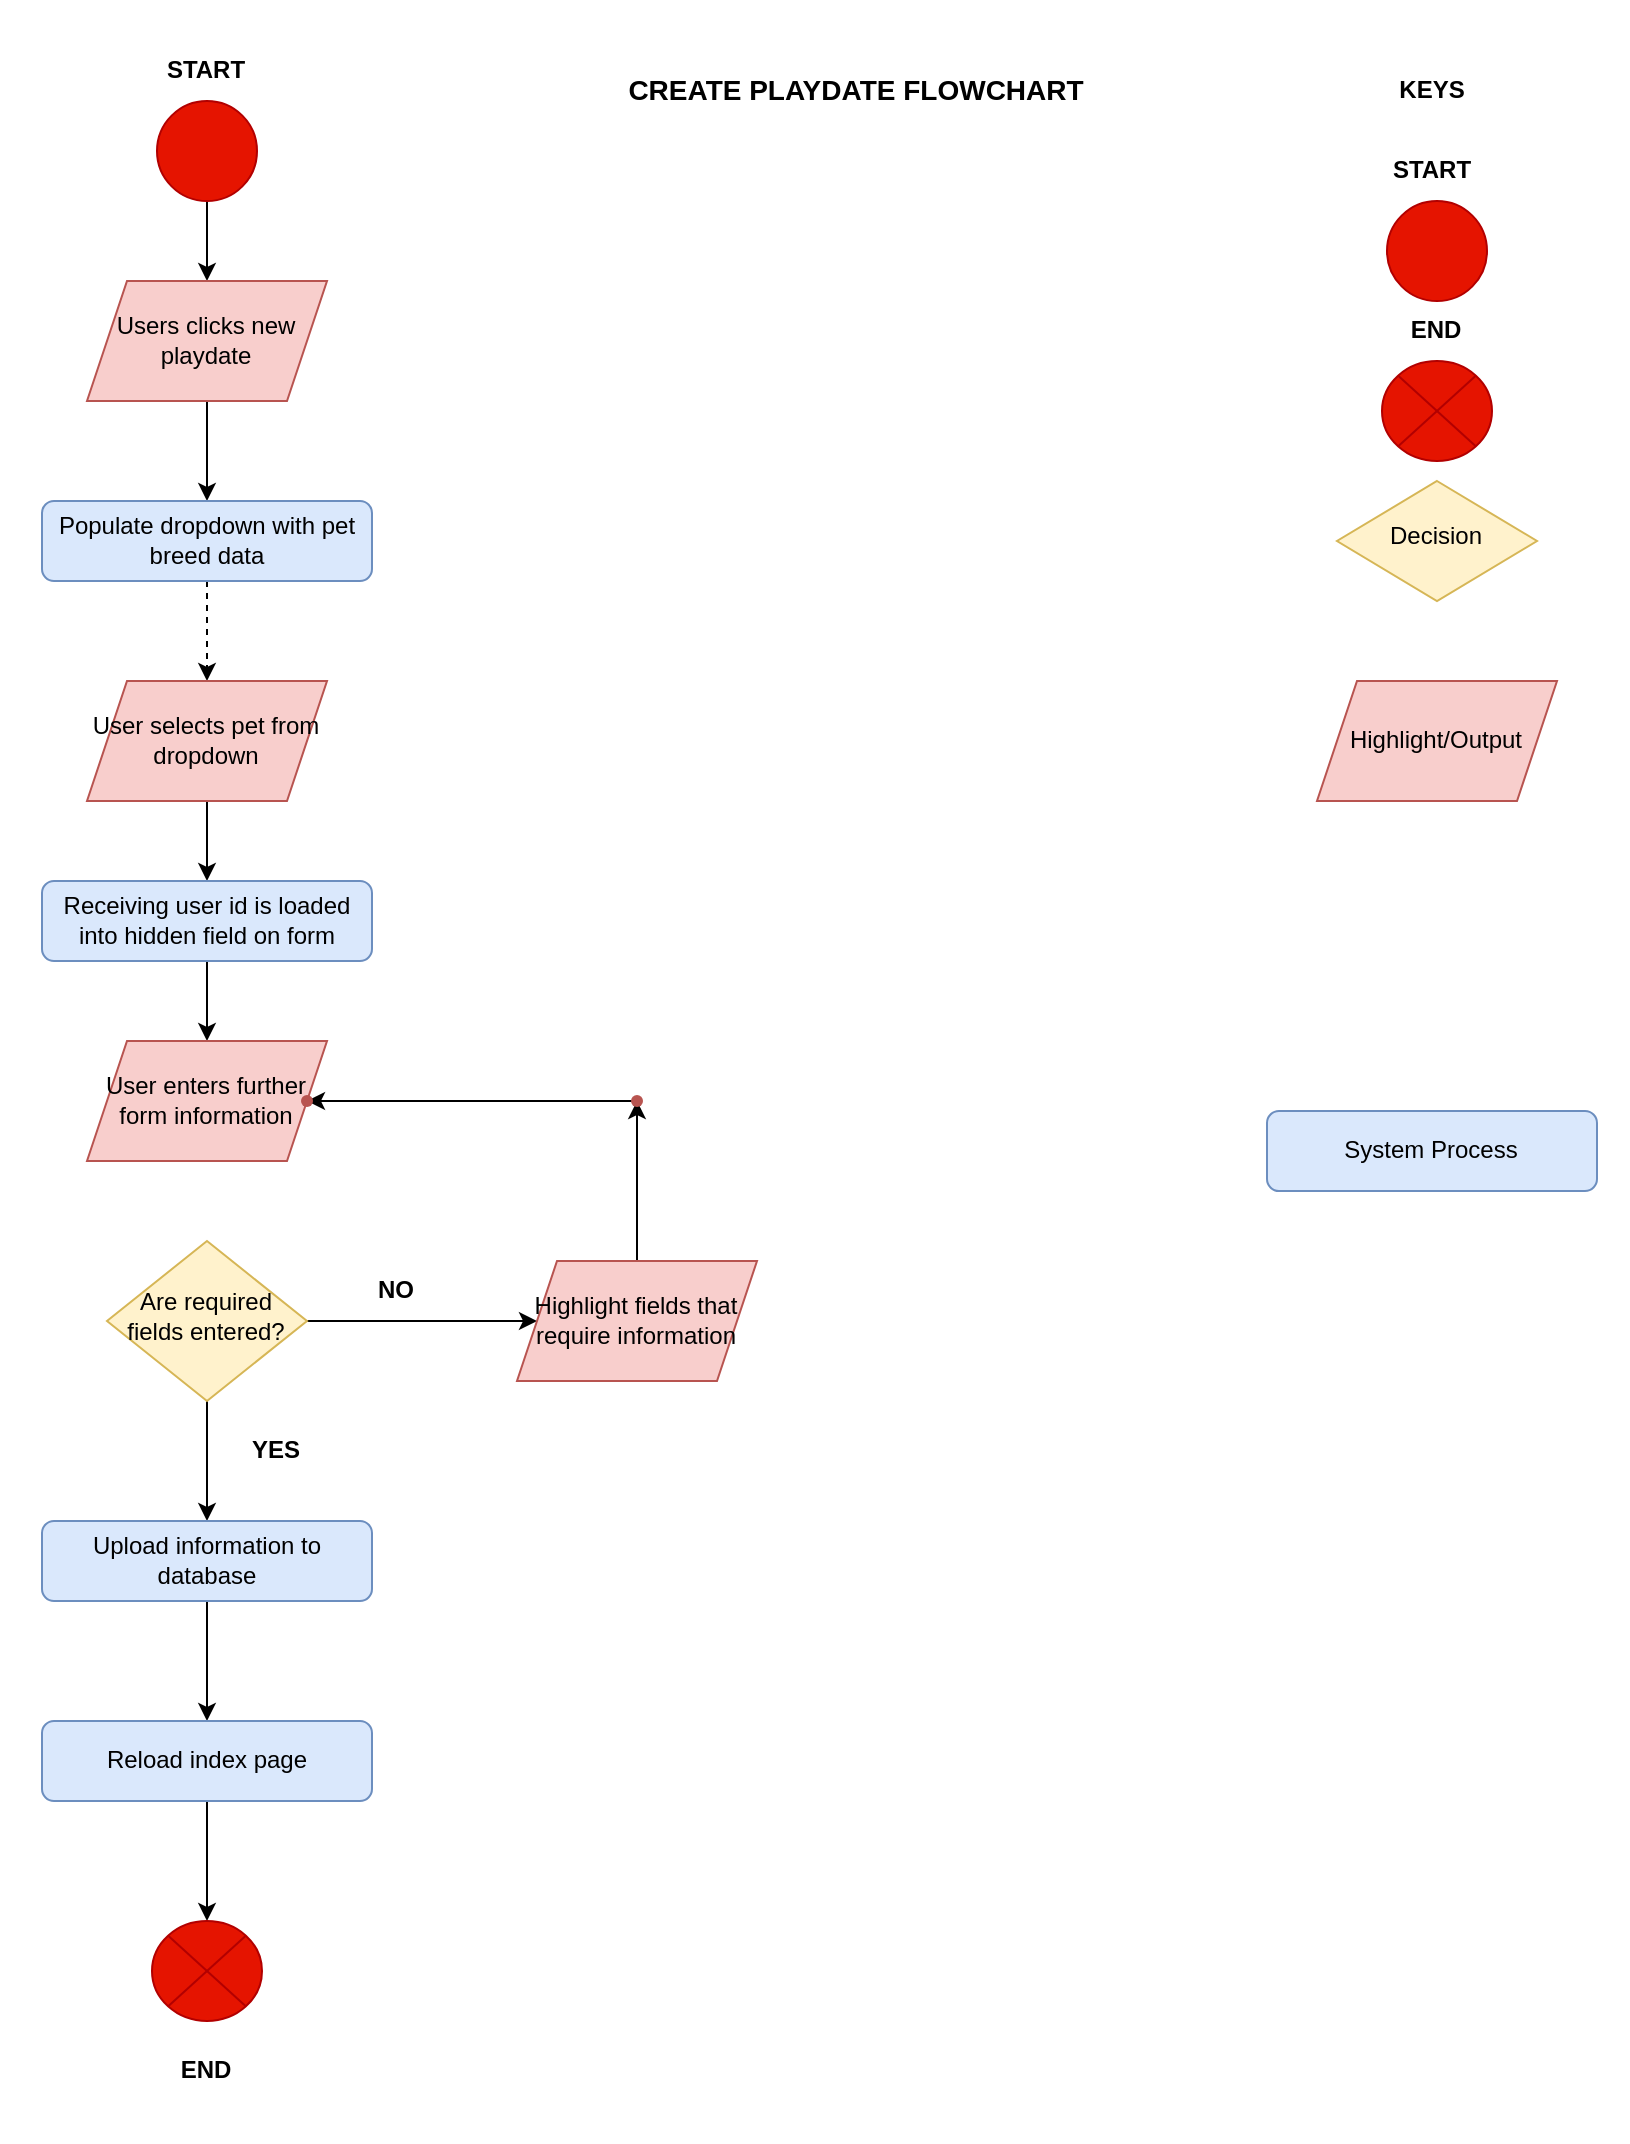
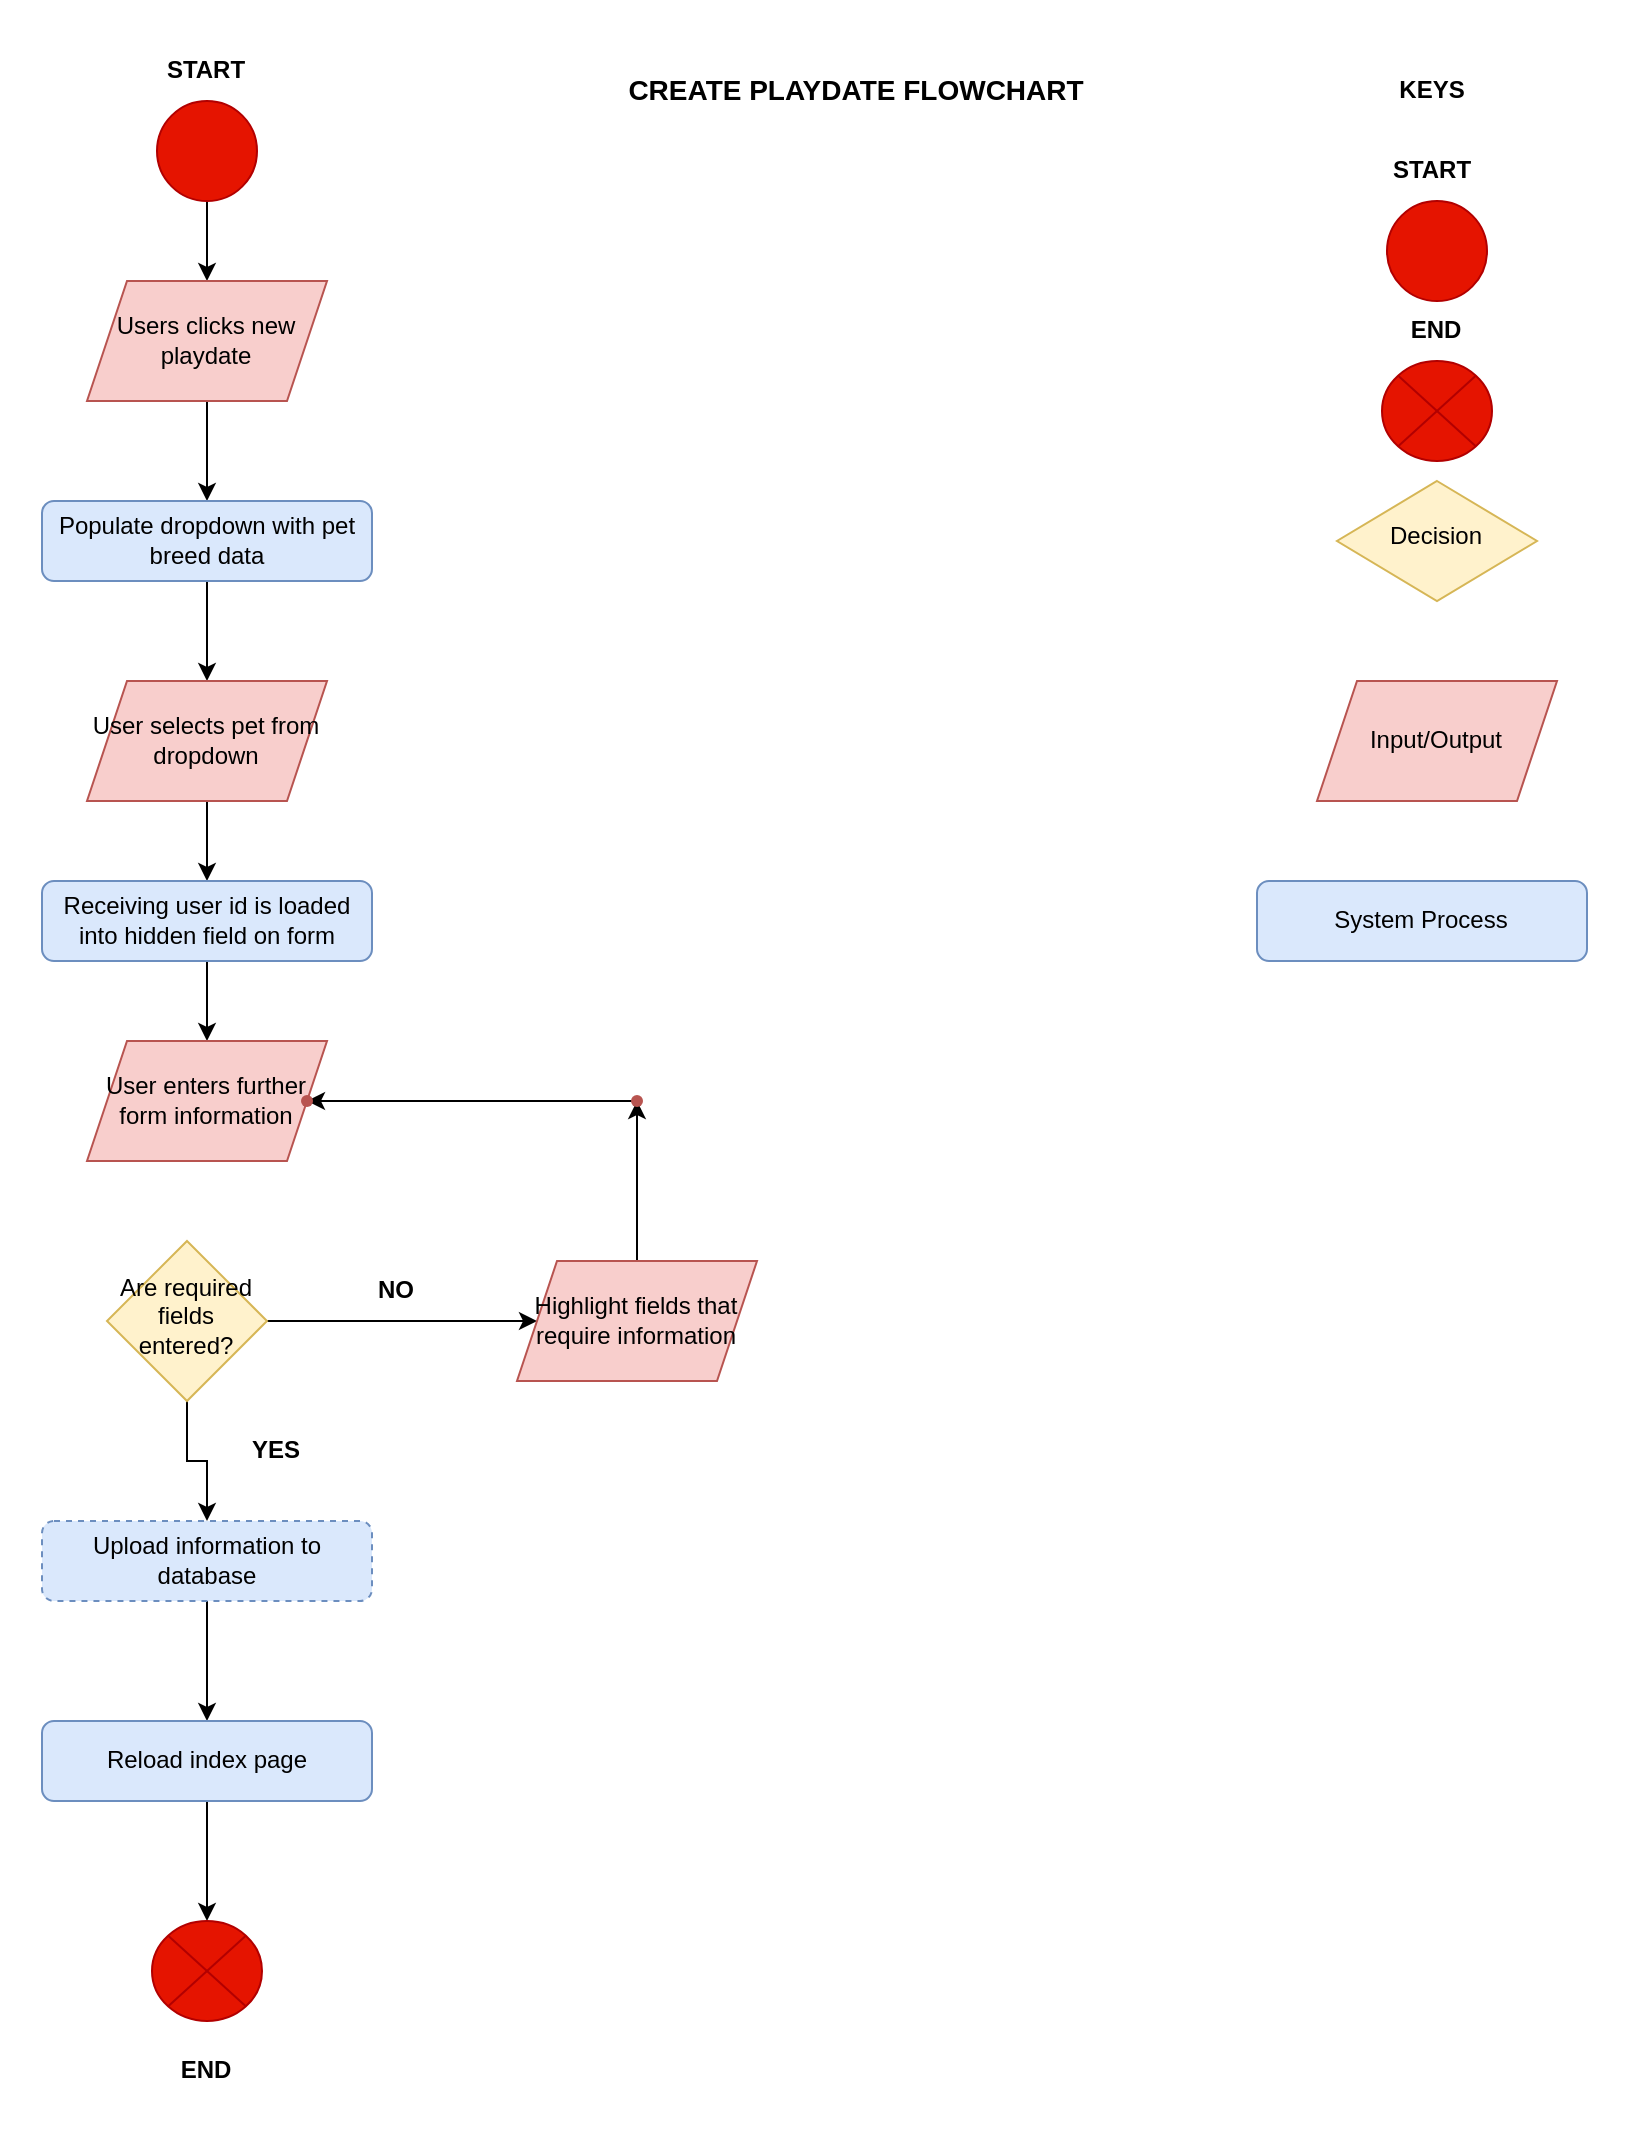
edge "Populate dropdown with pet breed data" -> "User selects pet from dropdown": style dashed -> solid
node "Highlight/Output": label "Highlight/Output" -> "Input/Output"
node "System Process": moved (1432, 1151) -> (1422, 921)
node "Are required fields entered?": size 200x160 -> 160x160
node "Upload information to database": style solid -> dashed
